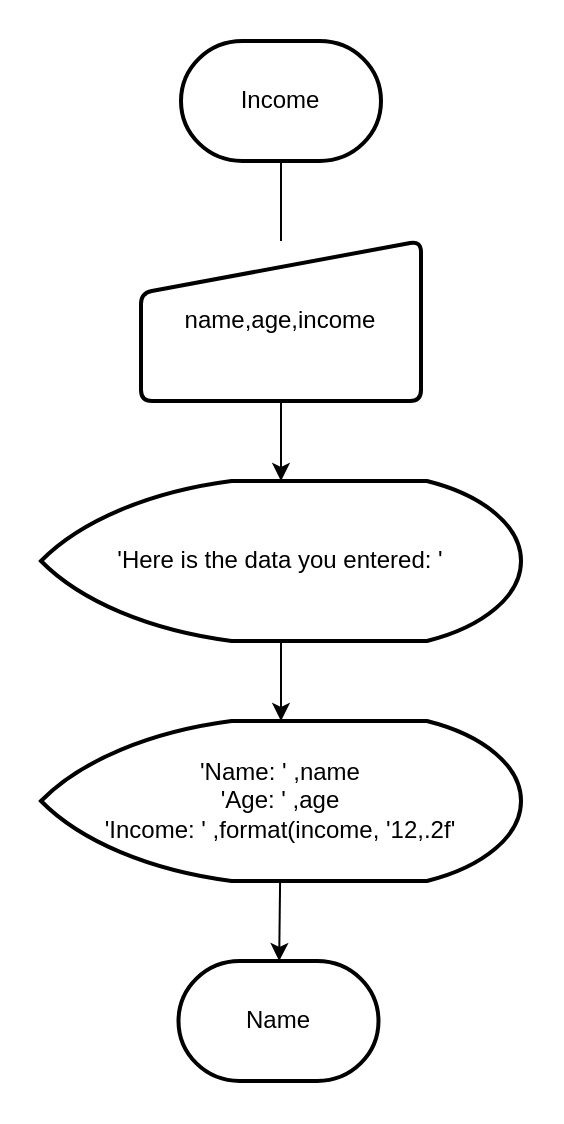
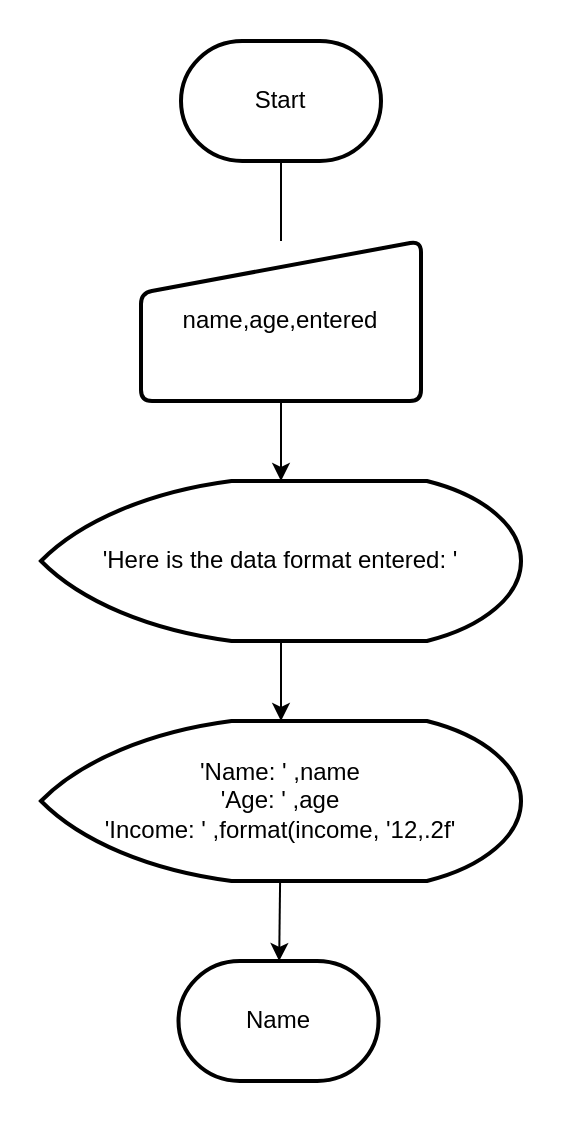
node "Income": label "Income" -> "Start"
node "name,age,income": label "name,age,income" -> "name,age,entered"
node "'Here is the data you entered: '": label "'Here is the data you entered: '" -> "'Here is the data format entered: '"
